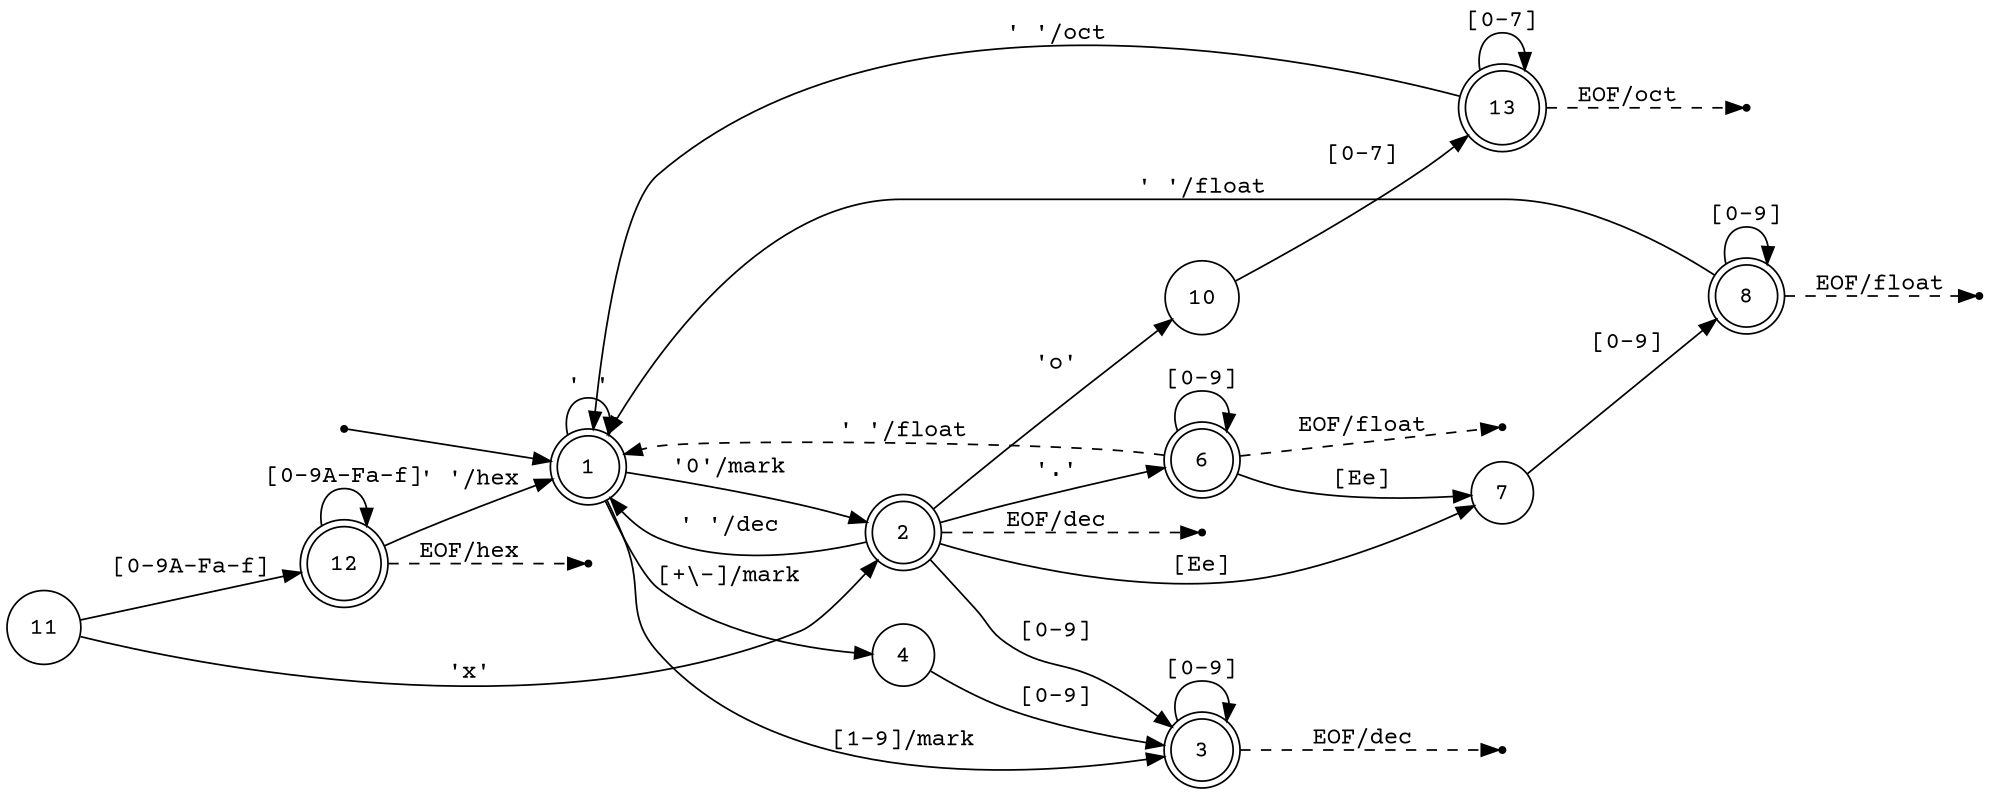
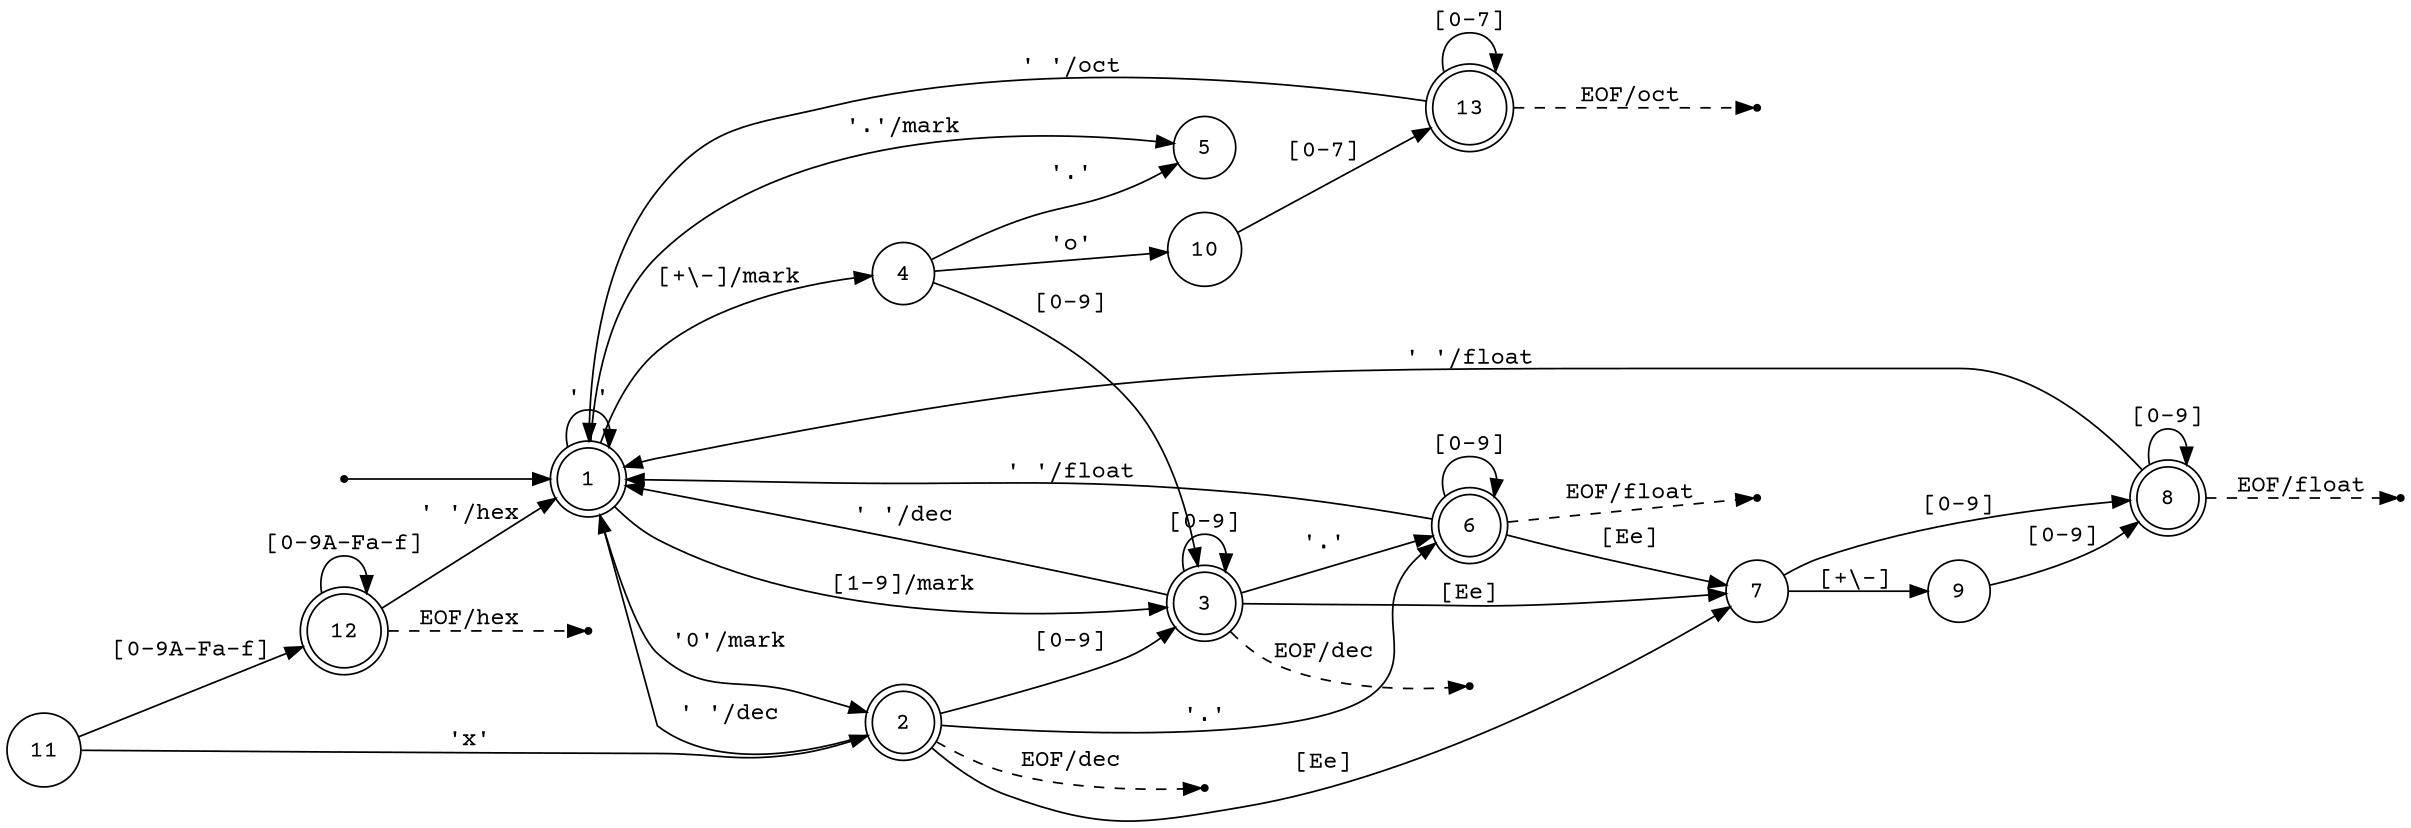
node "5": added
edge "2" -> "10": now "4" -> "10"
edge "6" -> "1": style dashed -> solid
edge "3" -> "1": added, label "' '/dec"
edge "3" -> "6": added, label "'.'"
node "9": added
edge "3" -> "7": added, label "[Ee]"
